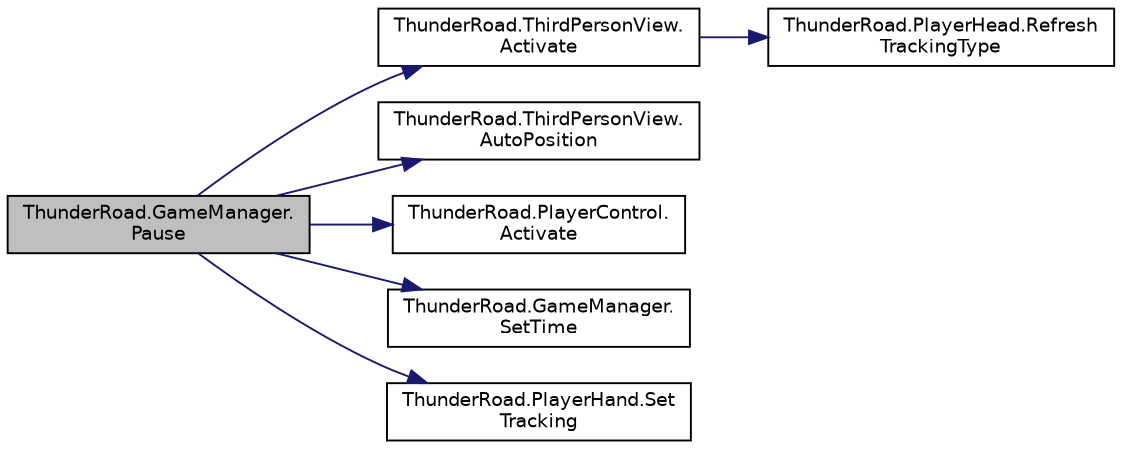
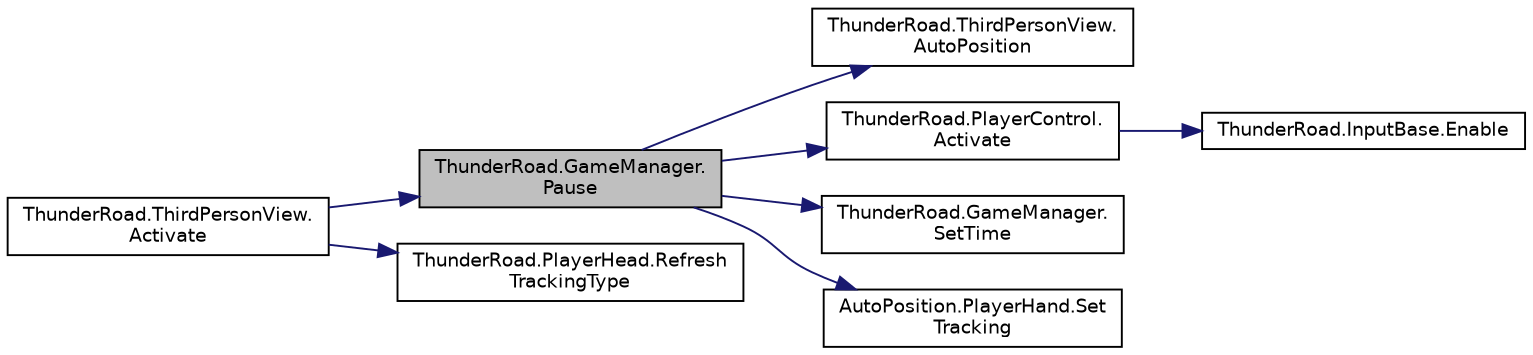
edge "ThunderRoad.GameManager. Pause" -> "ThunderRoad.ThirdPersonView. Activate": reversed
node "ThunderRoad.InputBase.Enable": added
node "ThunderRoad.PlayerHand.Set Tracking": label "ThunderRoad.PlayerHand.Set Tracking" -> "AutoPosition.PlayerHand.Set Tracking"
